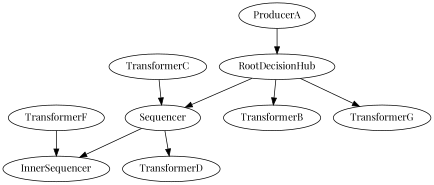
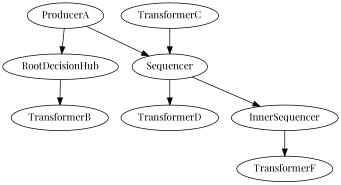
edge "RootDecisionHub" -> "Sequencer": now "ProducerA" -> "Sequencer"
node "TransformerG": removed
edge "TransformerF" -> "InnerSequencer": reversed
